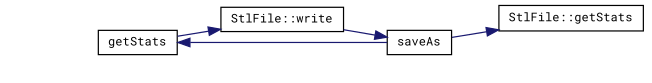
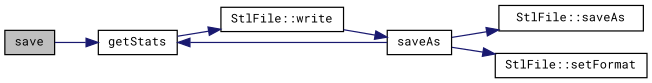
node "StlFile::getStats": label "StlFile::getStats" -> "StlFile::saveAs"
node "save": added
node "StlFile::setFormat": added
